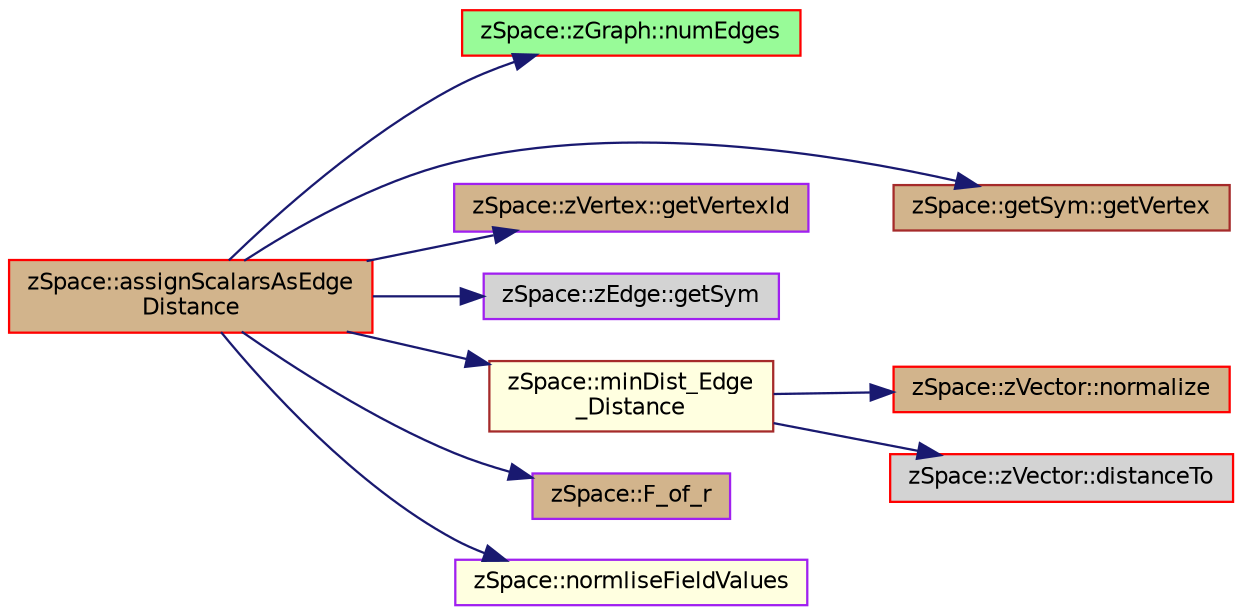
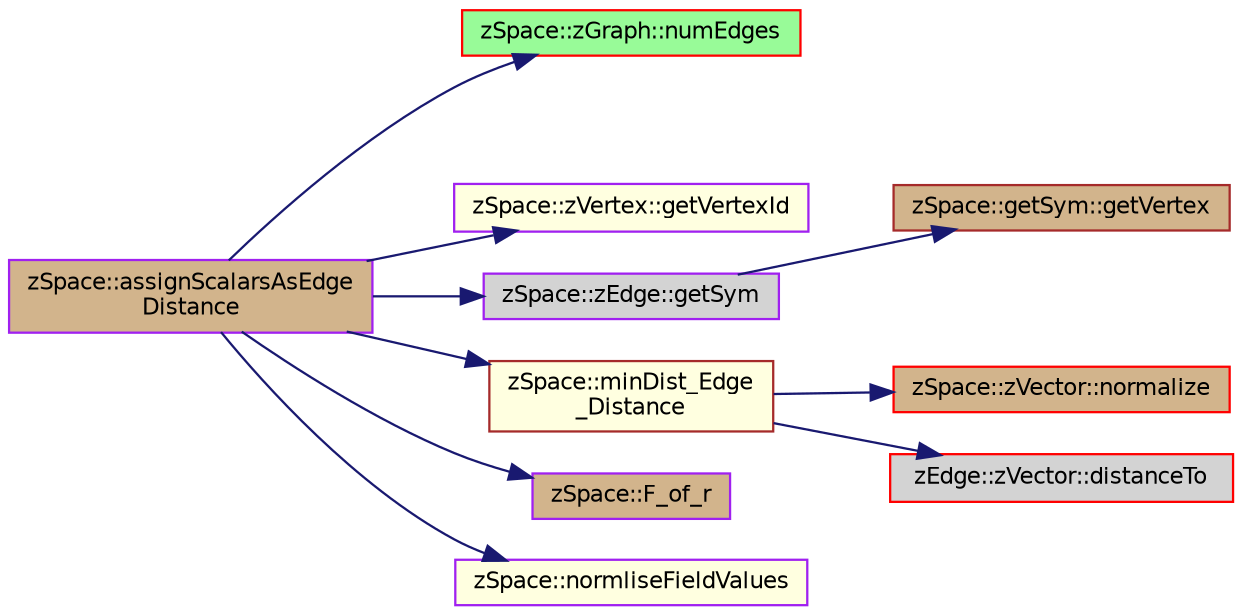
edge "zSpace::assignScalarsAsEdge Distance" -> "zSpace::getSym::getVertex": now "zSpace::zEdge::getSym" -> "zSpace::getSym::getVertex"
node "zSpace::zVertex::getVertexId": fillcolor tan -> lightyellow
node "zSpace::assignScalarsAsEdge Distance": color red -> purple
node "zSpace::zVector::distanceTo": label "zSpace::zVector::distanceTo" -> "zEdge::zVector::distanceTo"
